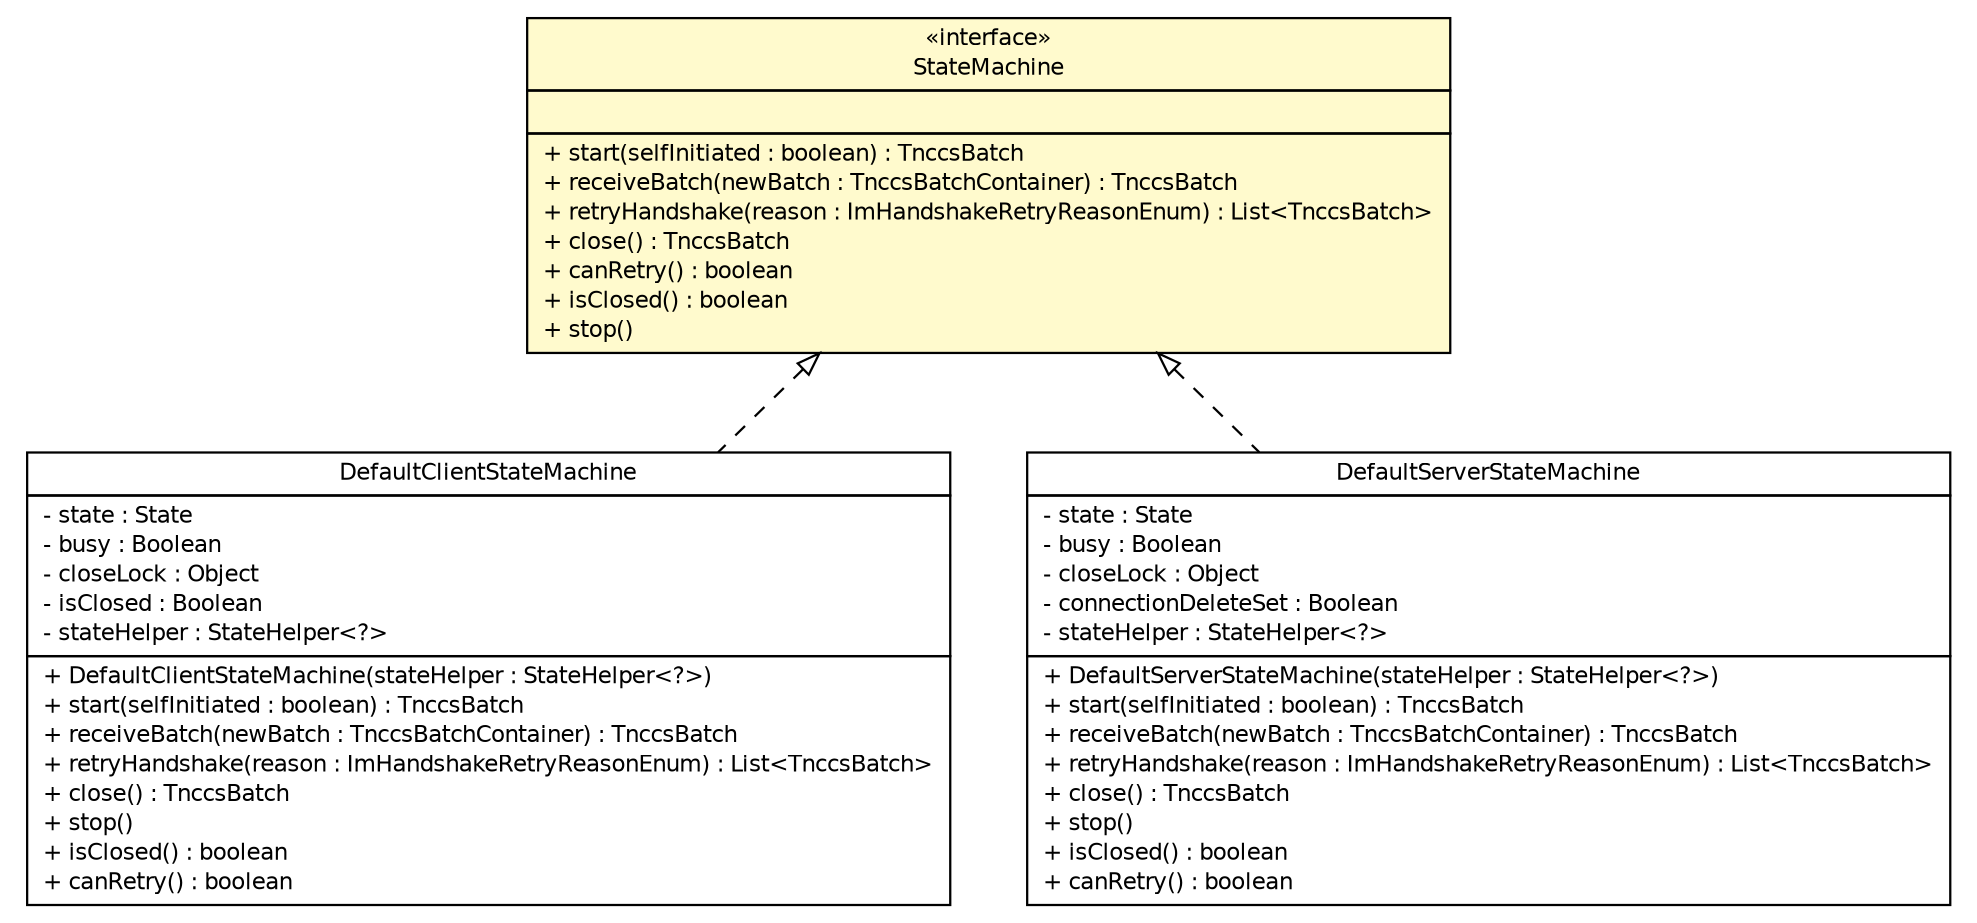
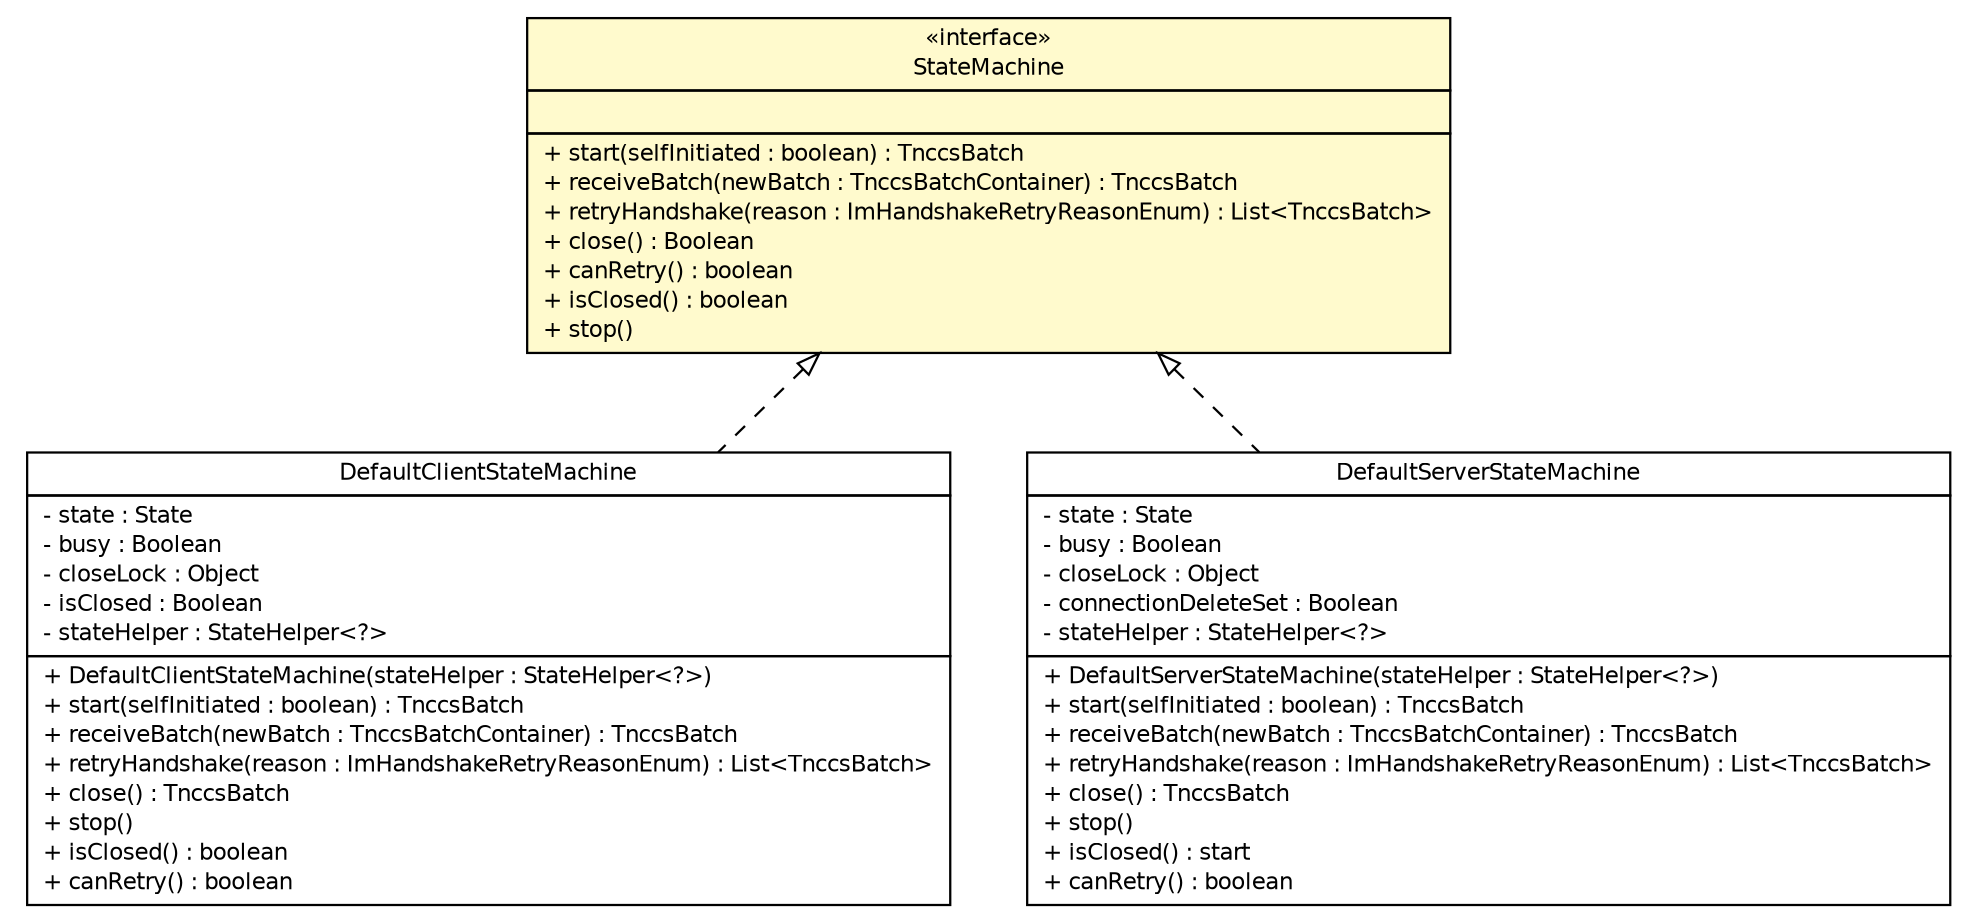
node "StateMachine": text "+ close() : TnccsBatch" -> "+ close() : Boolean"
node "DefaultServerStateMachine": text "+ isClosed() : boolean" -> "+ isClosed() : start"
